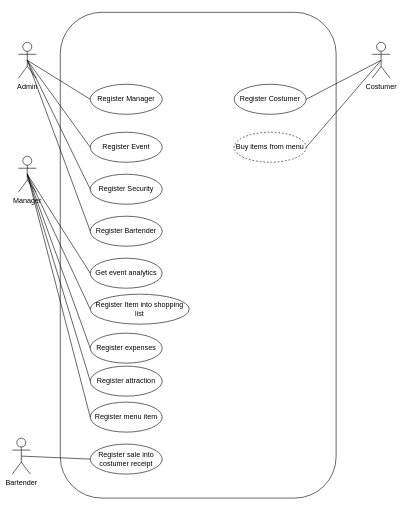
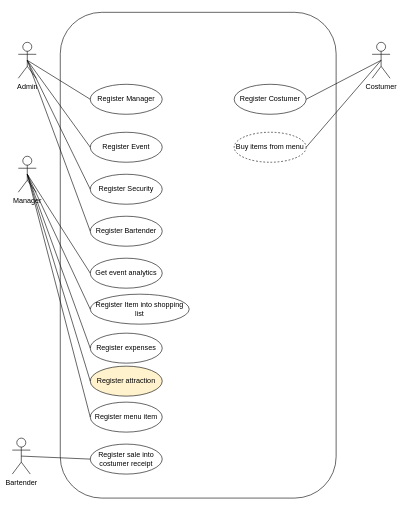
node "Register attraction": fillcolor #ffffff -> #fff2cc
